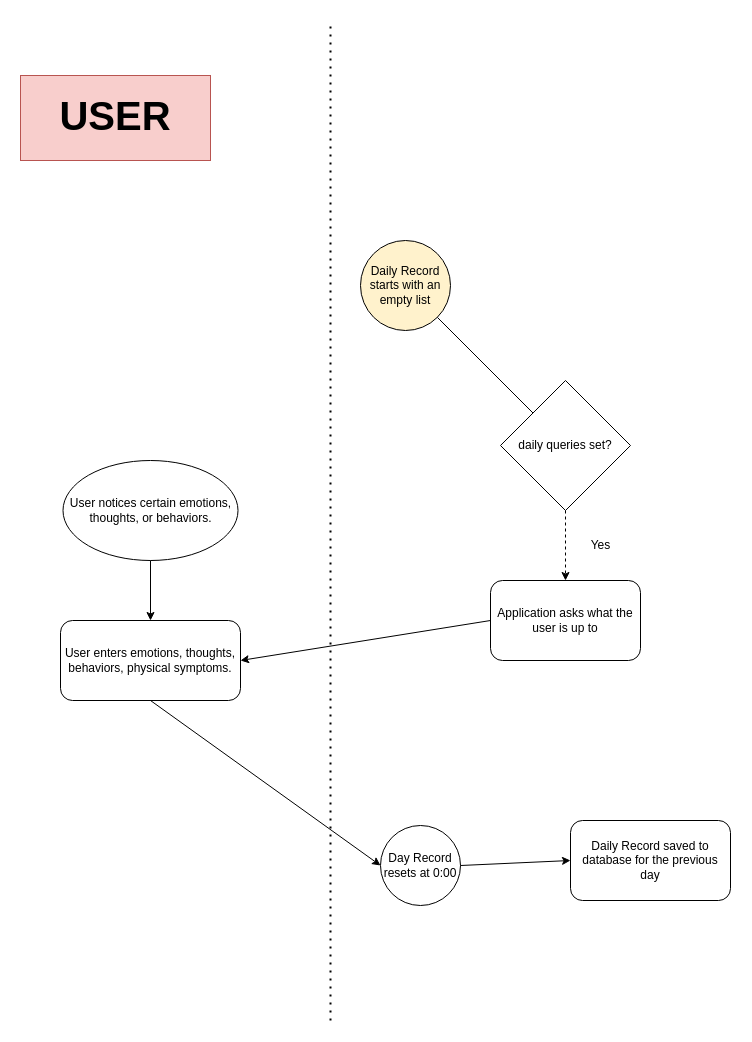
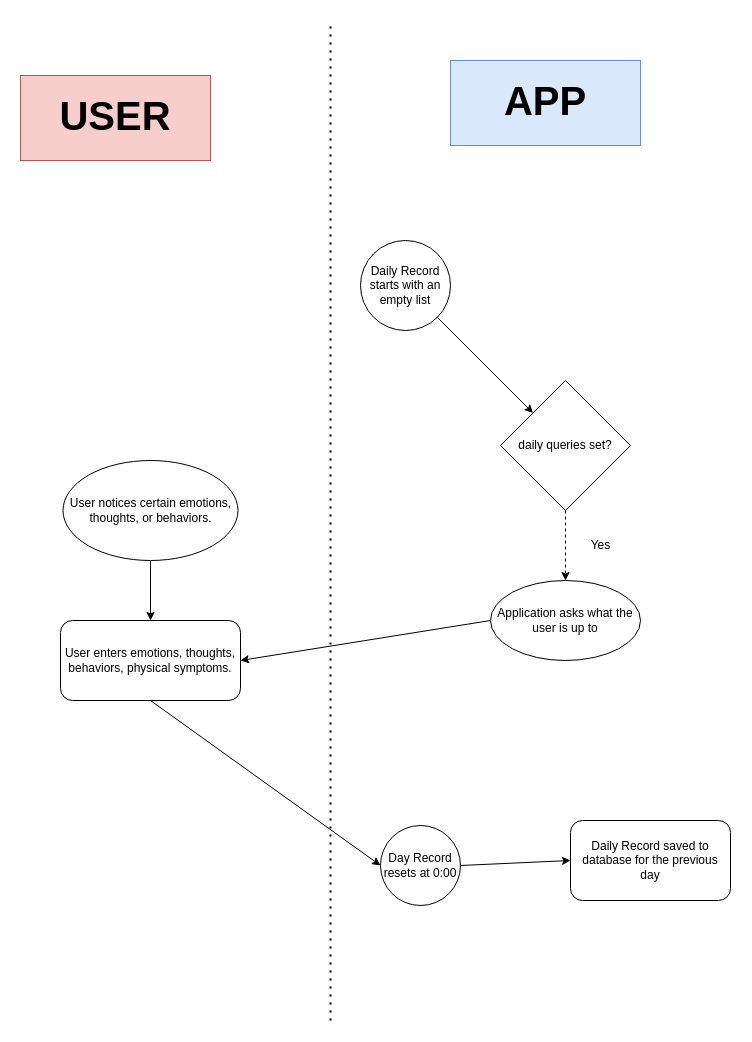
node "APP": added
node "Daily Record starts with an empty list": fillcolor #fff2cc -> #ffffff
edge "Daily Record starts with an empty list" -- "daily queries set?": arrowhead none -> classic
node "Application asks what the user is up to": shape rounded rectangle -> ellipse
